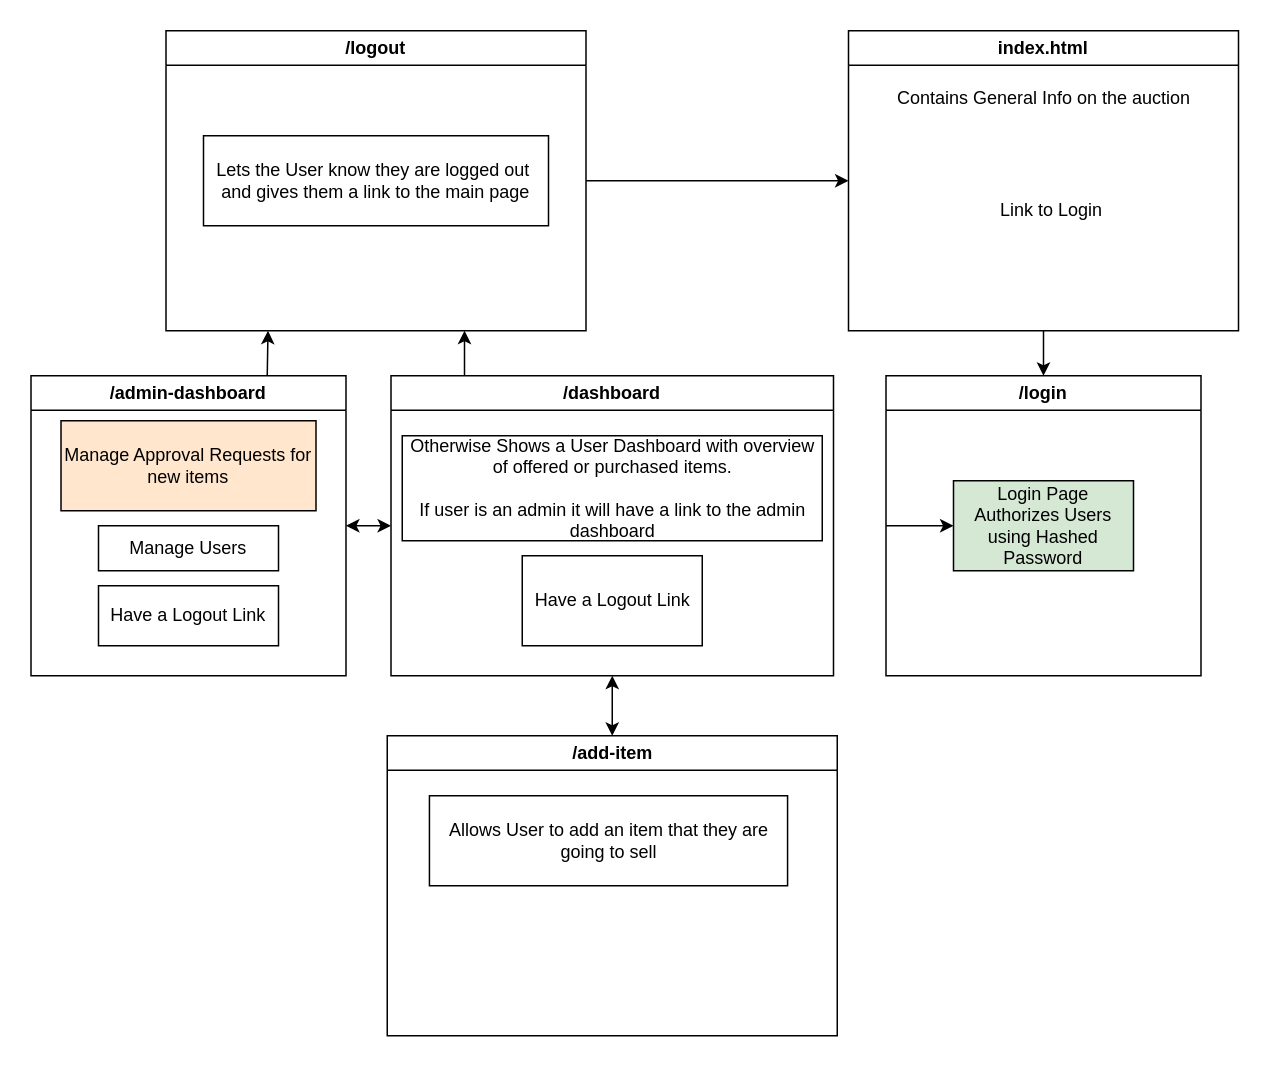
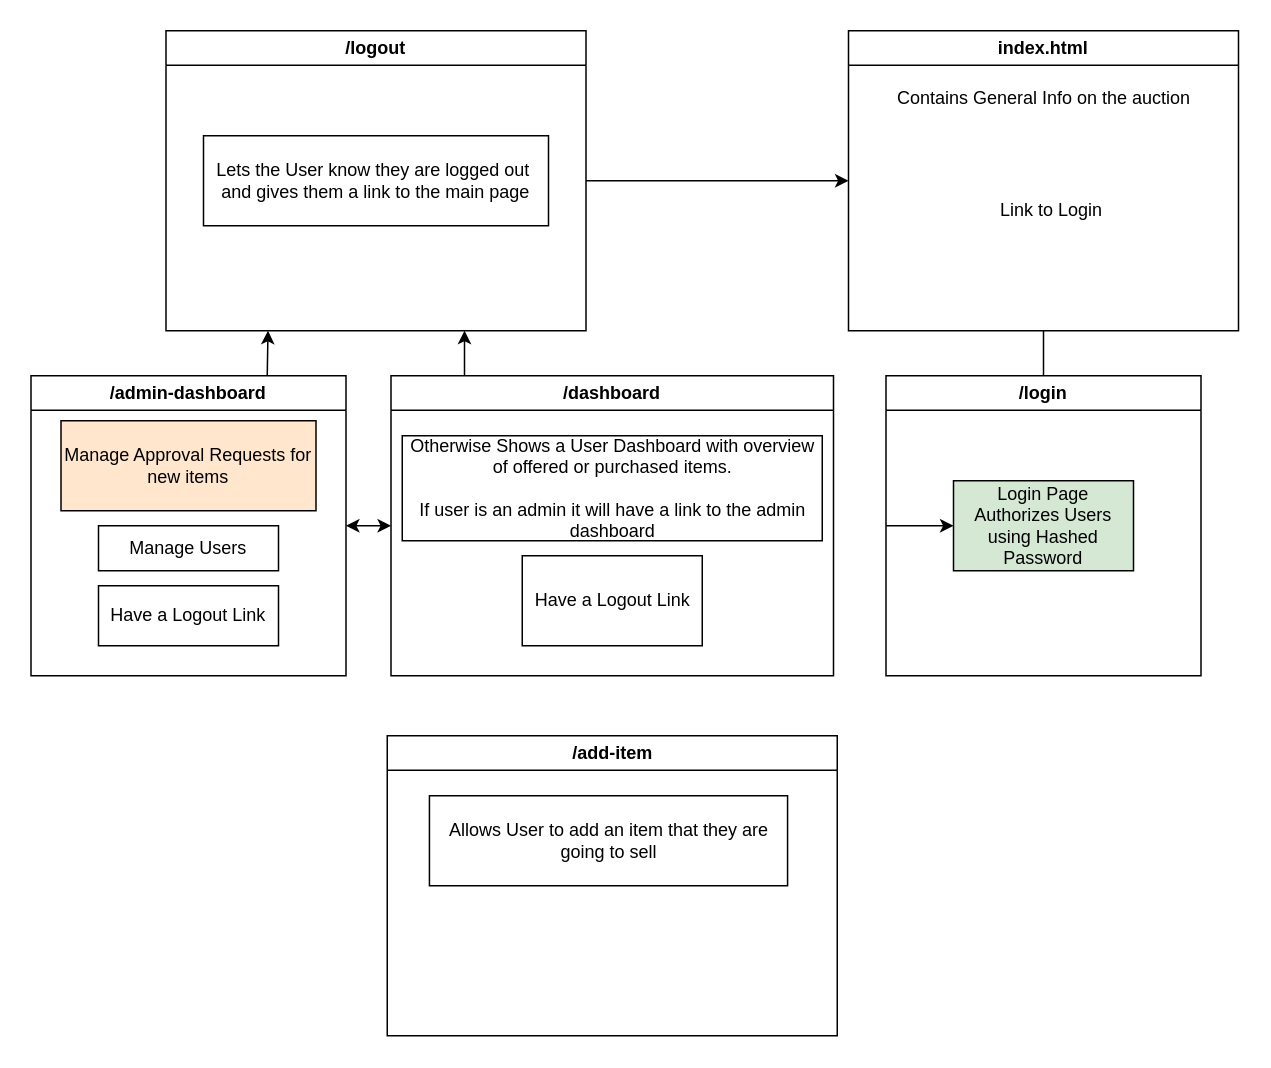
edge "index.html" -> "/login": arrowhead classic -> none
edge "/dashboard" -- "/add-item": removed
